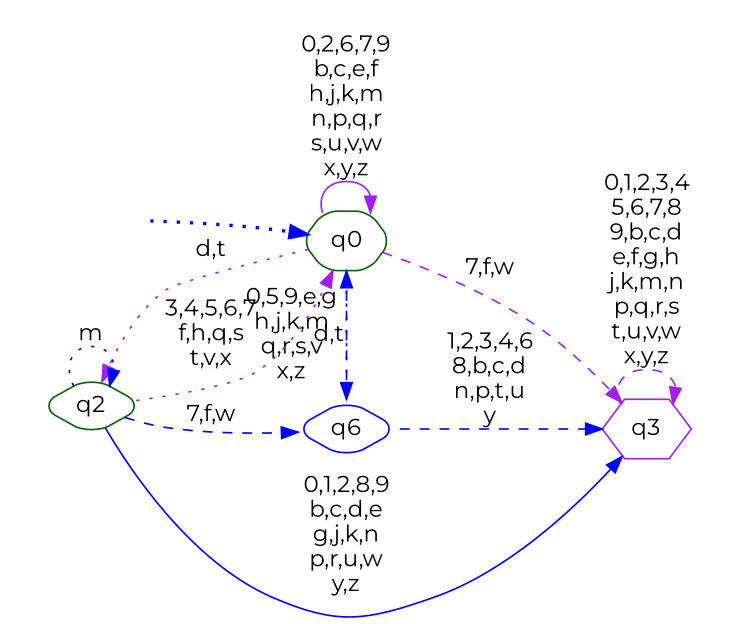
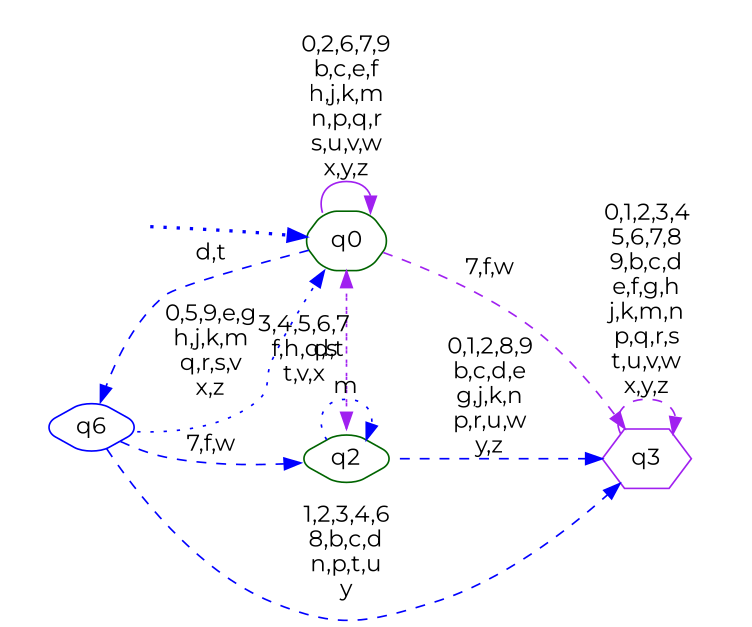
edge "q2" -> "q6": reversed
edge "q2" -> "q3": style solid -> dashed
